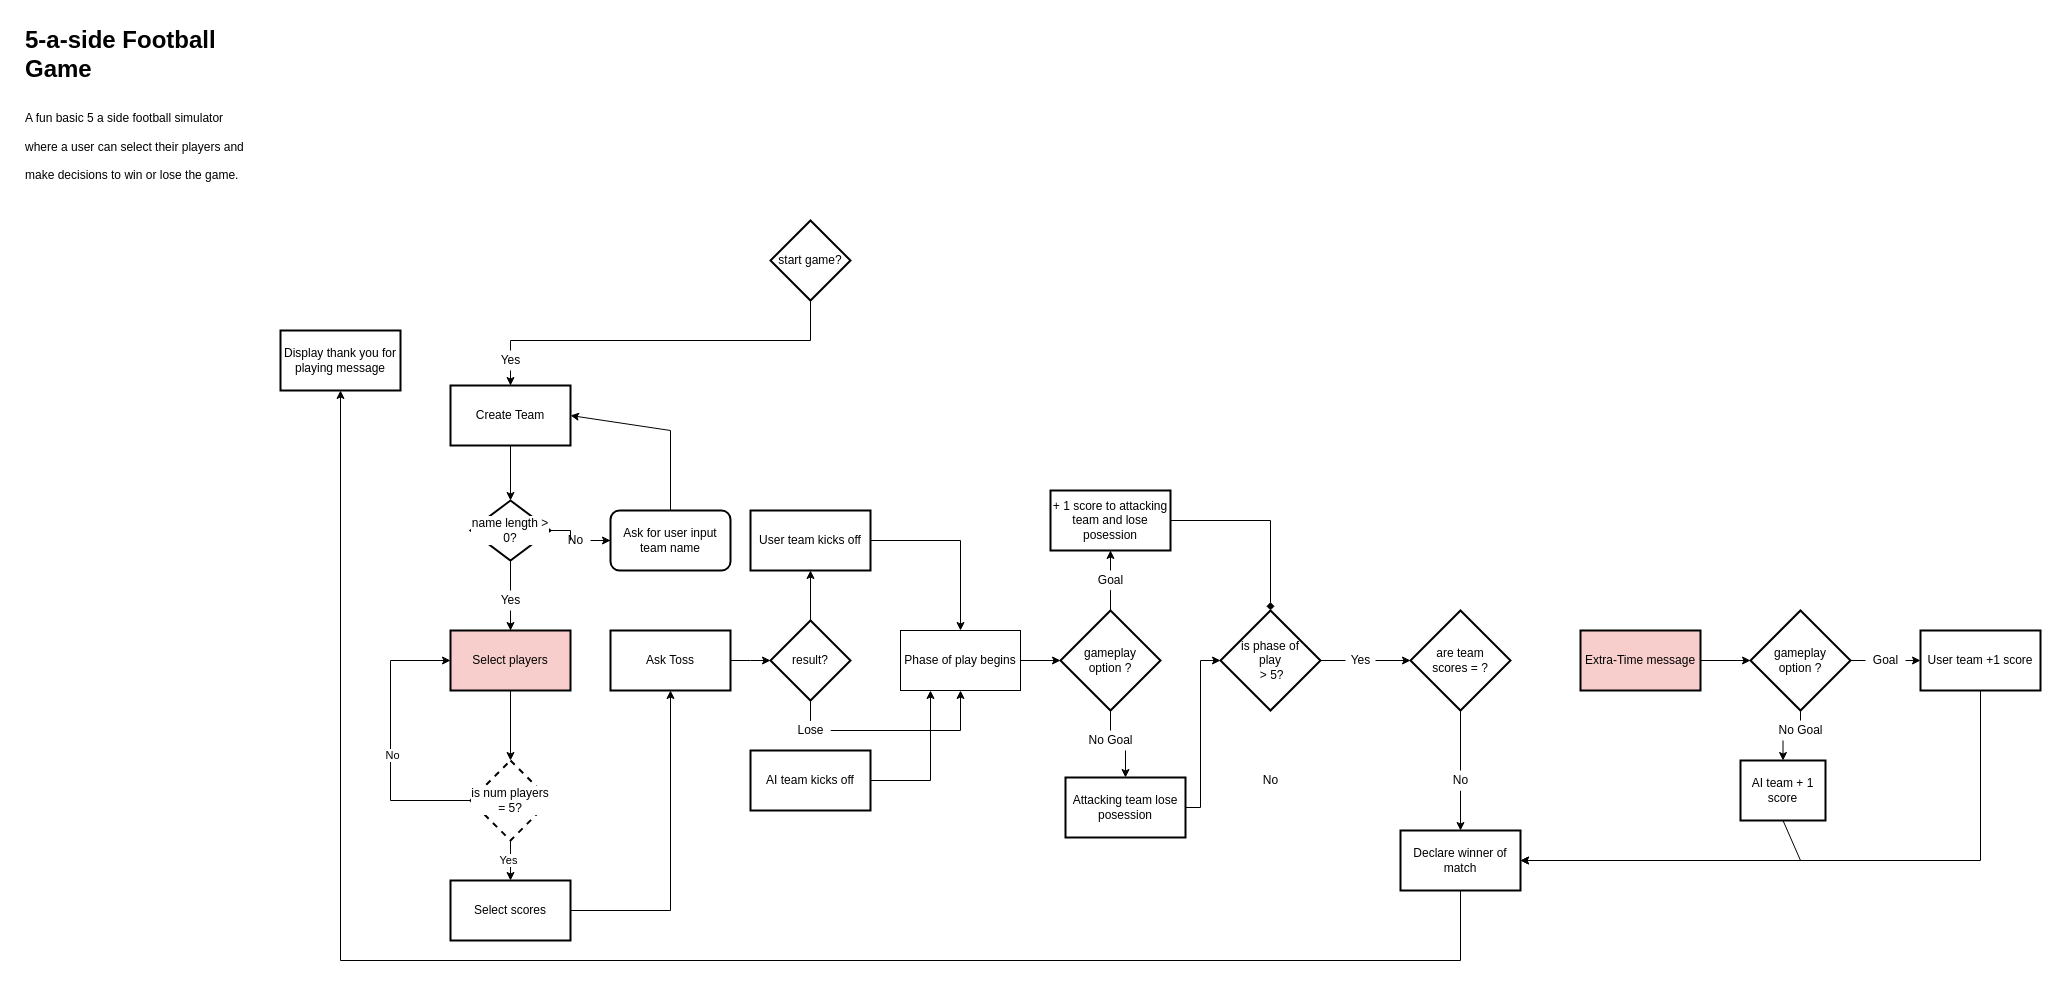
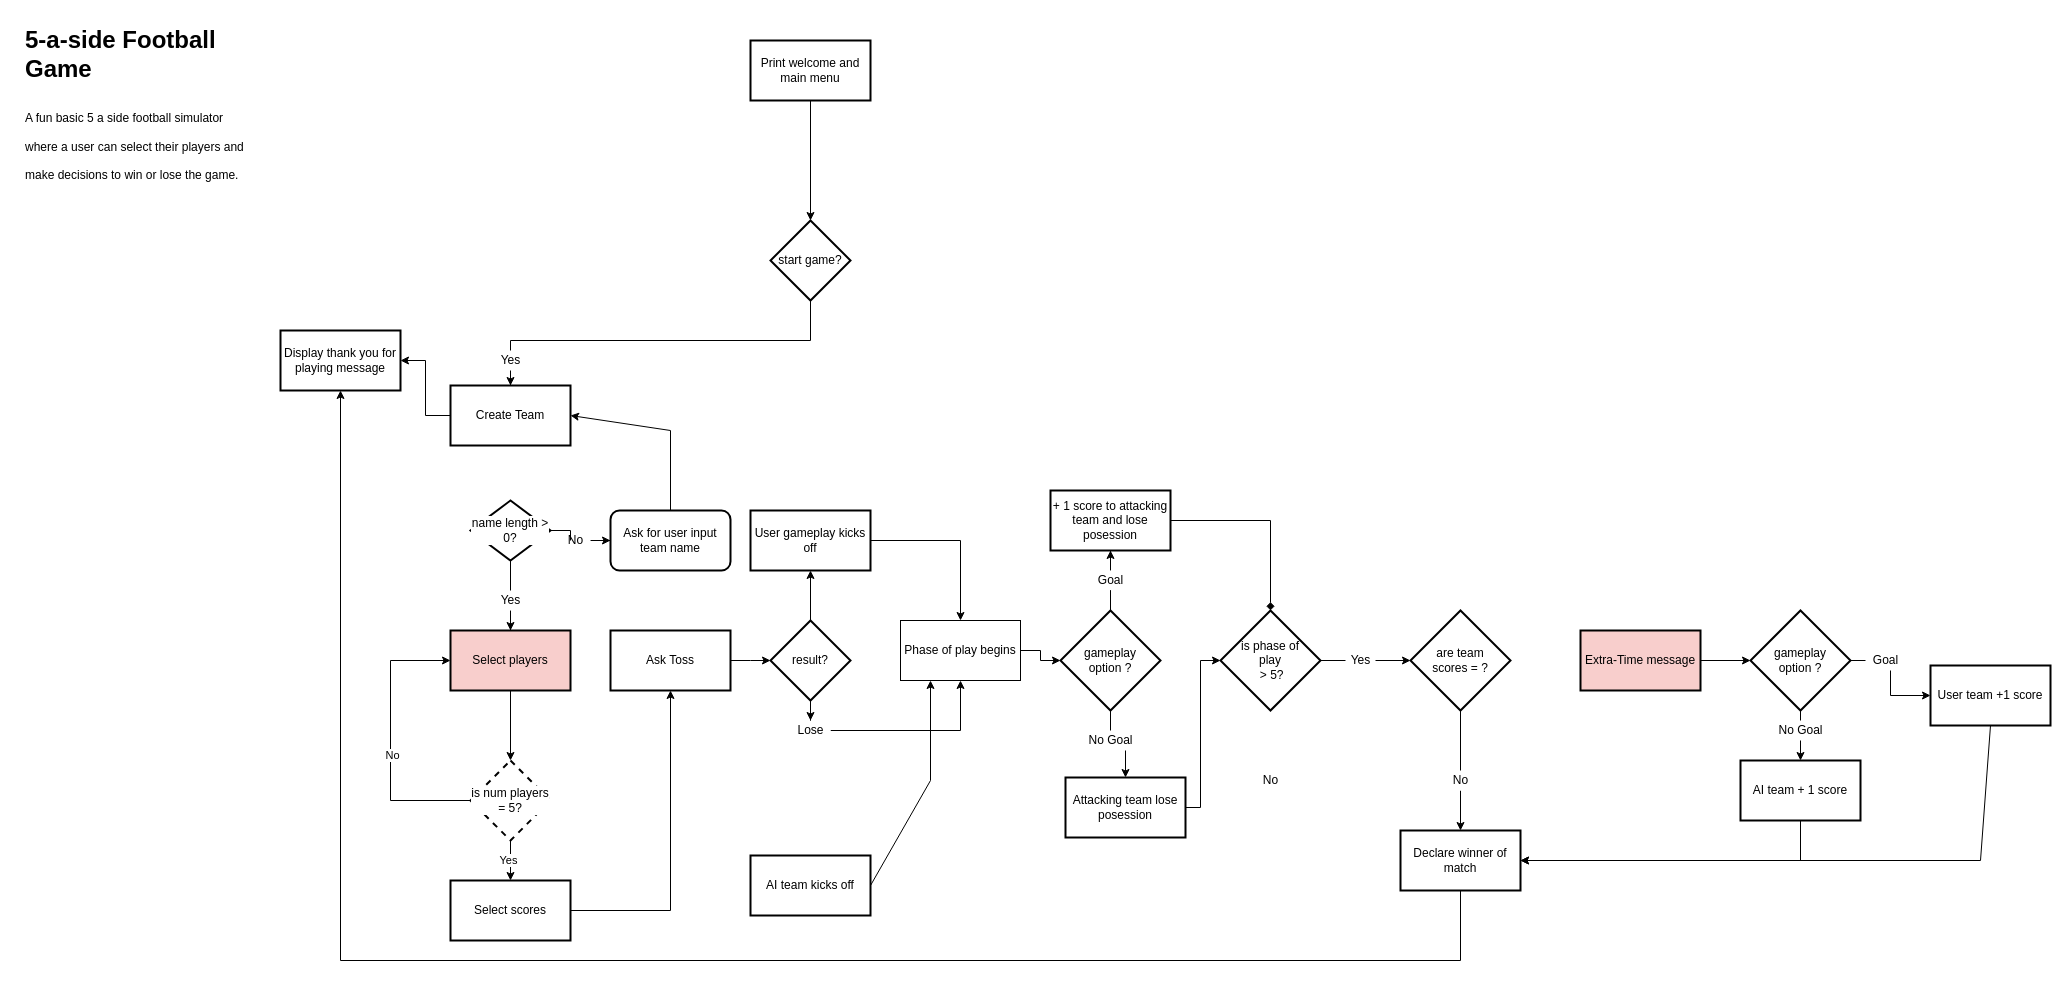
node "Print welcome and main menu": added
edge "Print welcome and main menu" -> "start game?": added
edge "Create Team" -> "name length > 0?": now "Create Team" -> "Display thank you for playing message"
node "User team kicks off": label "User team kicks off" -> "User gameplay kicks off"
node "Phase of play begins": moved (961, 661) -> (961, 651)
node "User team +1 score": moved (1981, 661) -> (1991, 696)
edge "result?" -- "Lose": arrowhead none -> classic
node "AI team kicks off": moved (811, 781) -> (811, 886)
node "AI team + 1 score": size 85x60 -> 120x60
